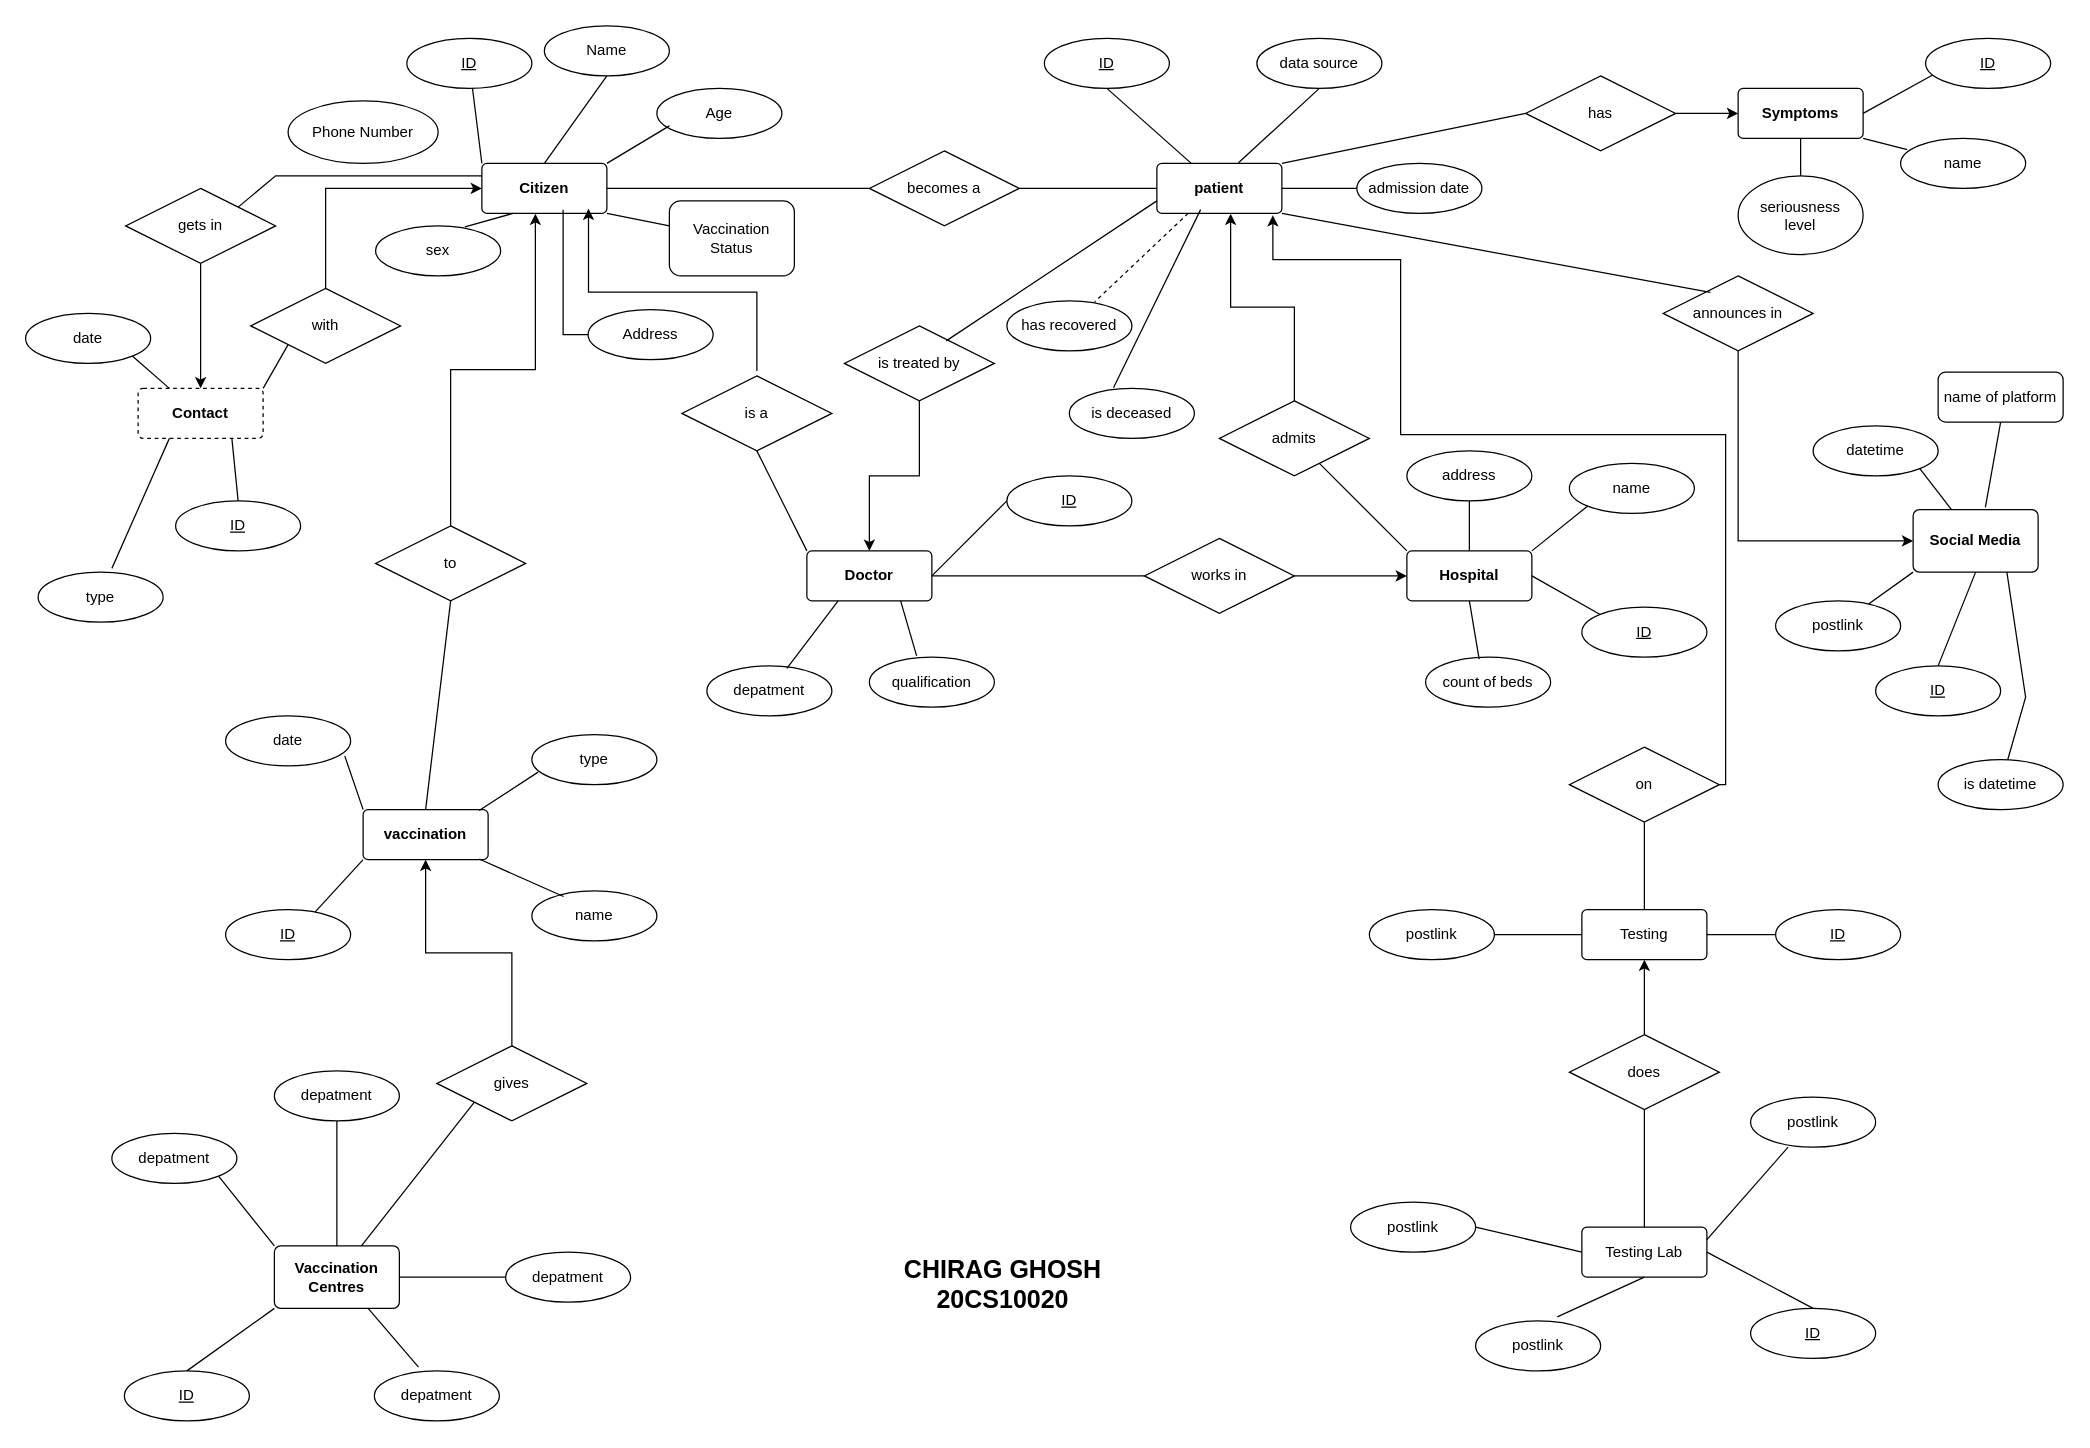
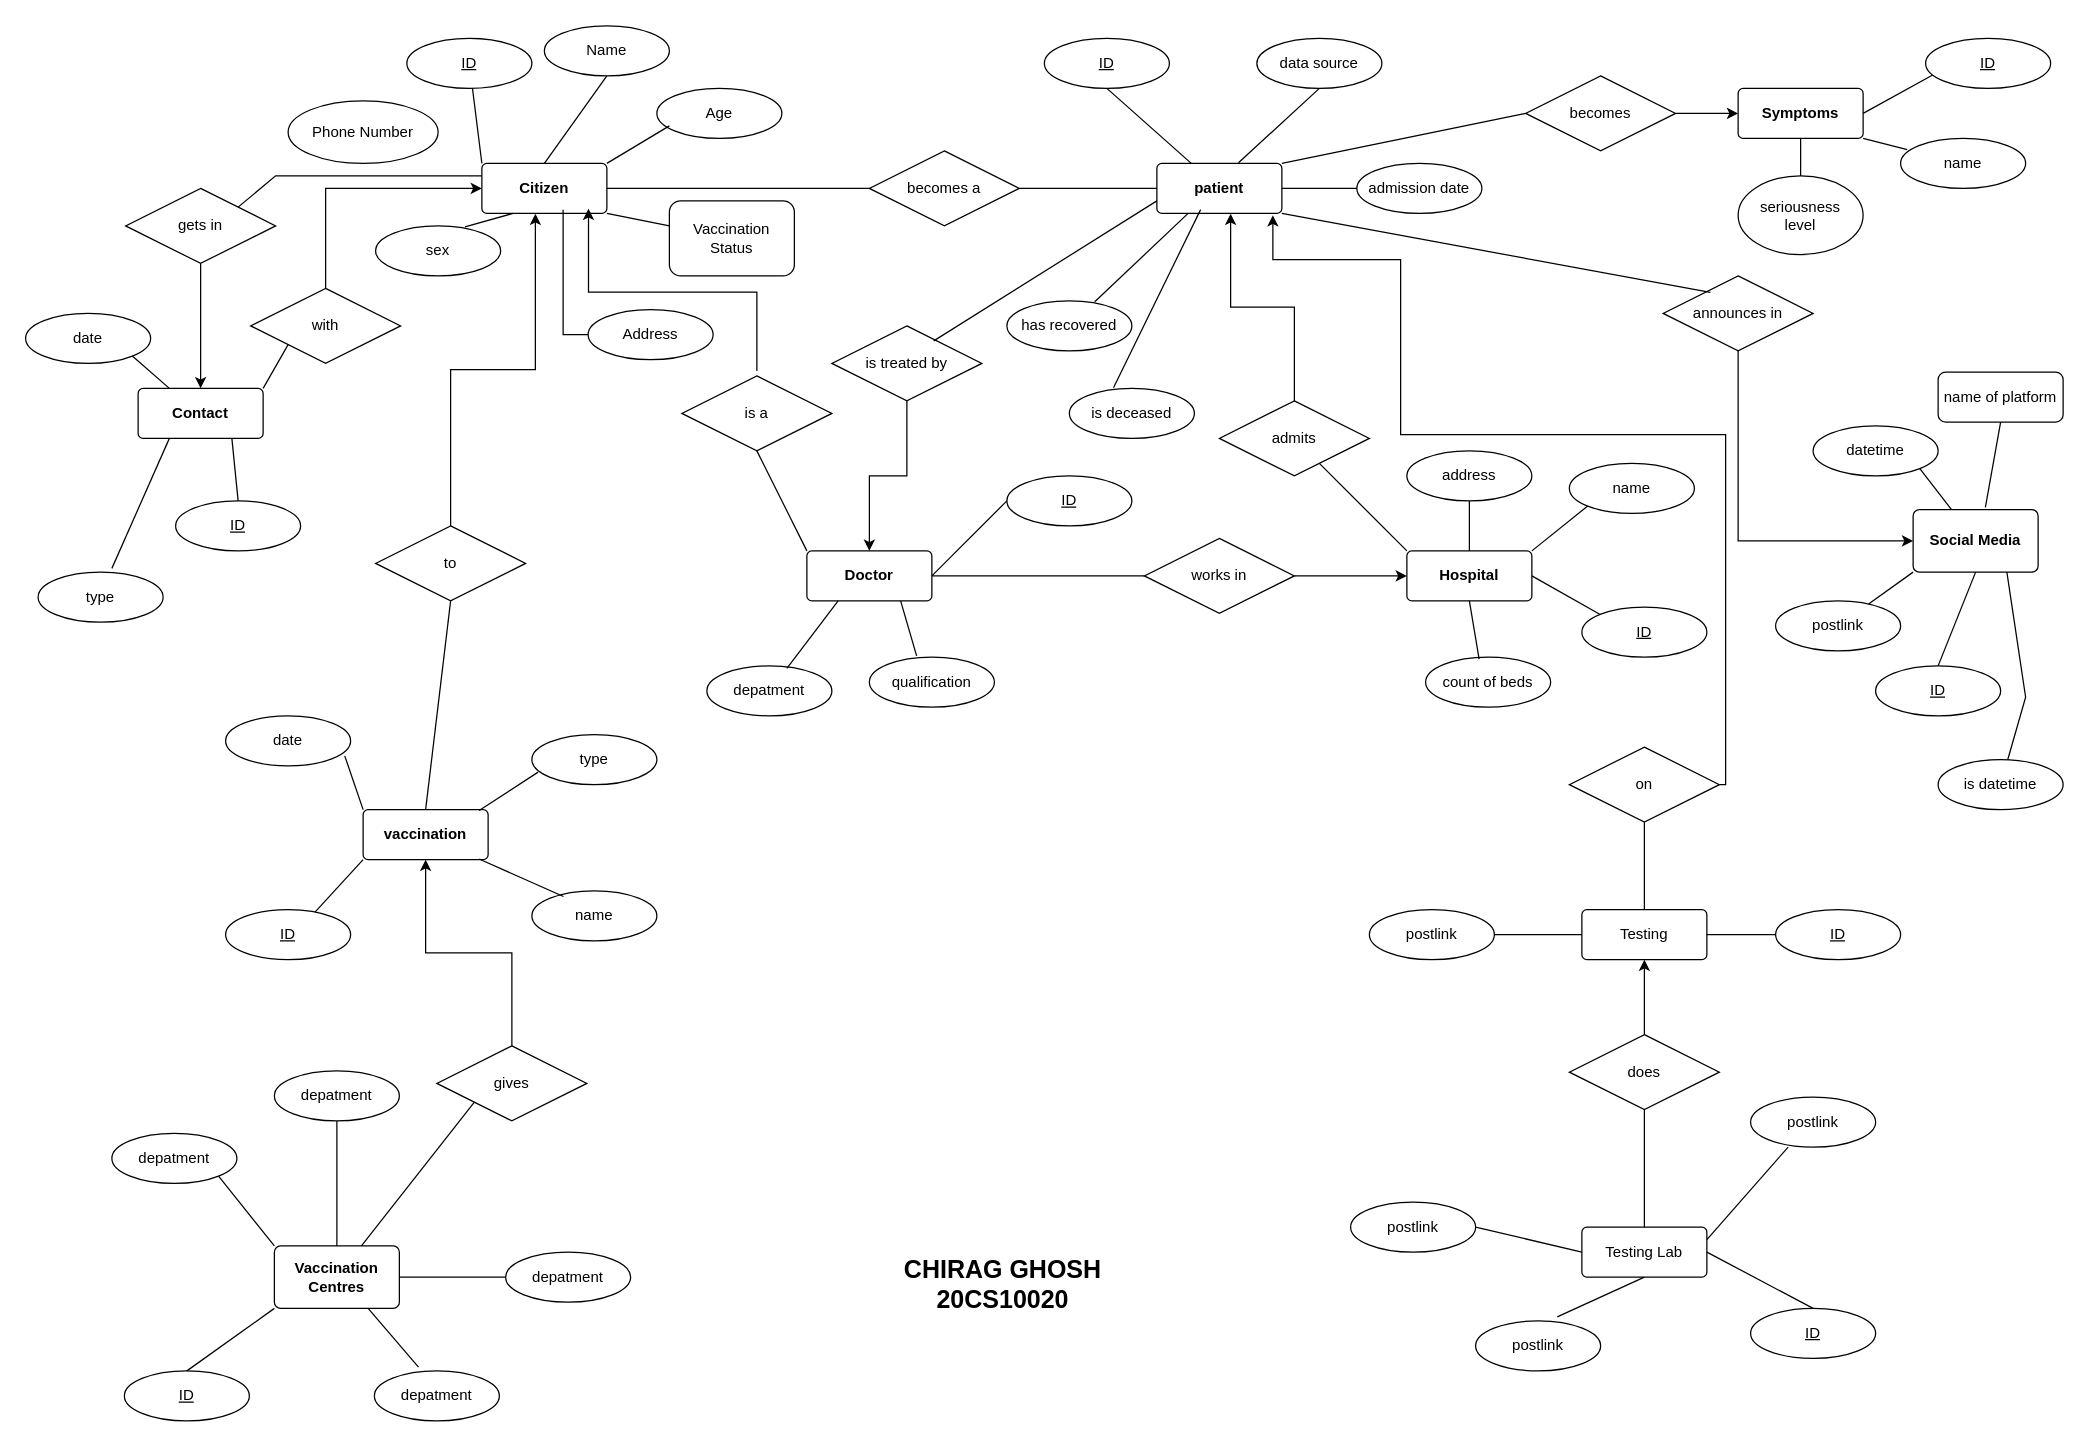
node "has": label "has" -> "becomes"
edge "patient" -- "has recovered": style dashed -> solid
node "is treated by": moved (919, 363) -> (907, 363)
node "Contact": style dashed -> solid
